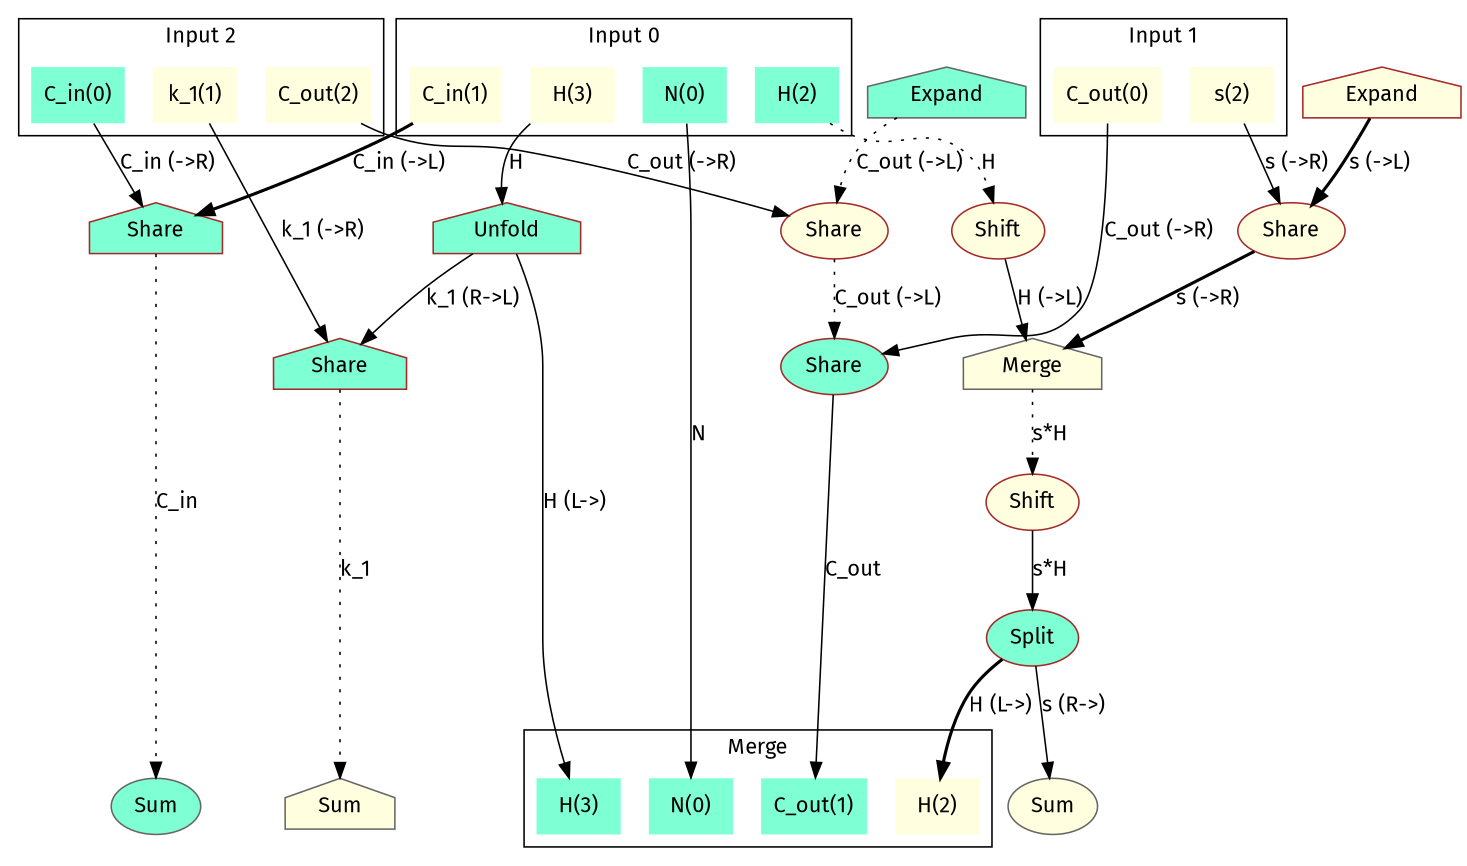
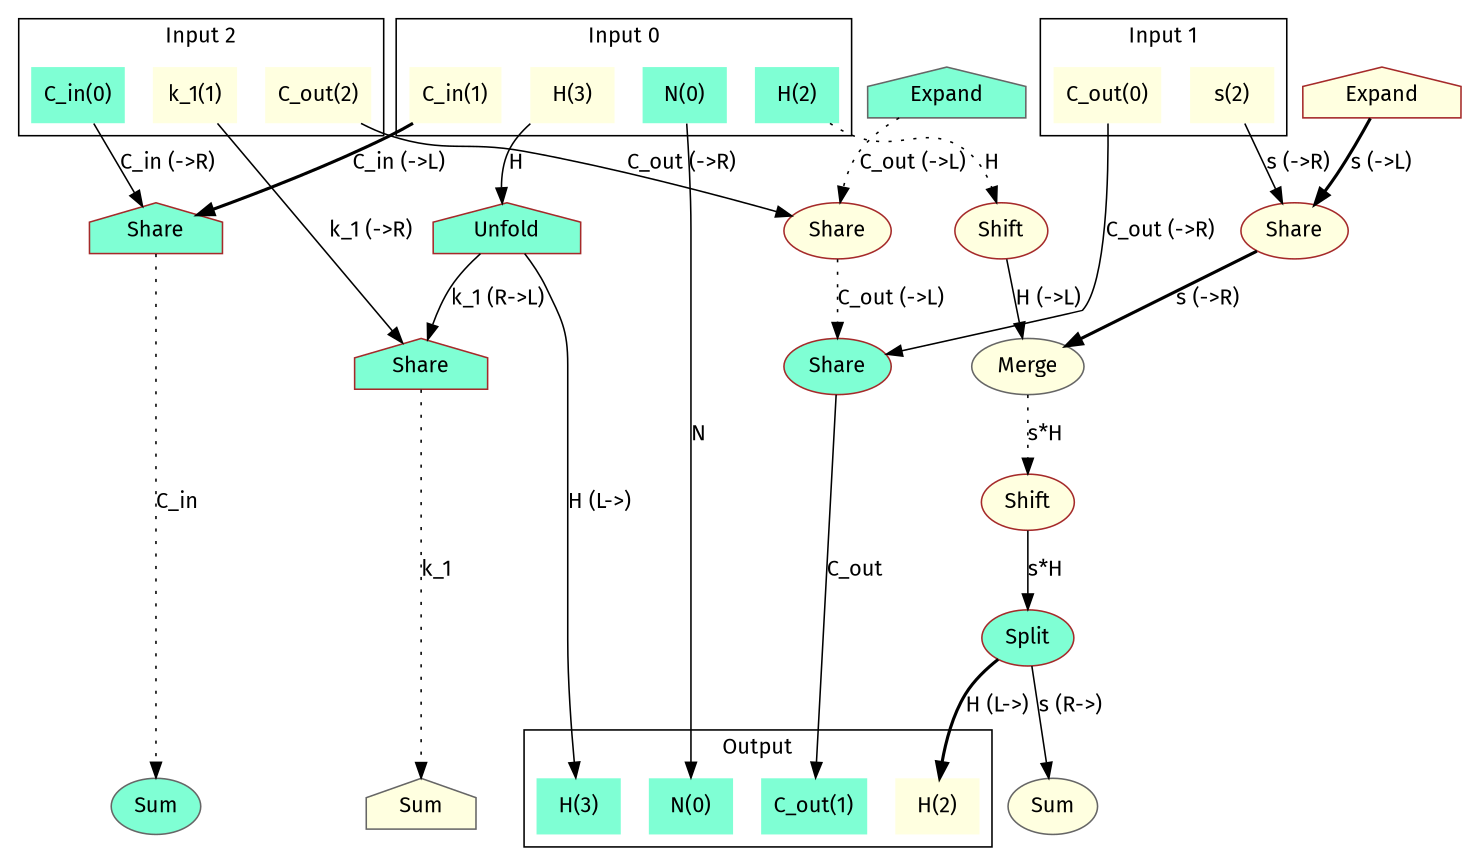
node "Merge": shape house -> ellipse
cluster "Merge": label "Merge" -> "Output"
